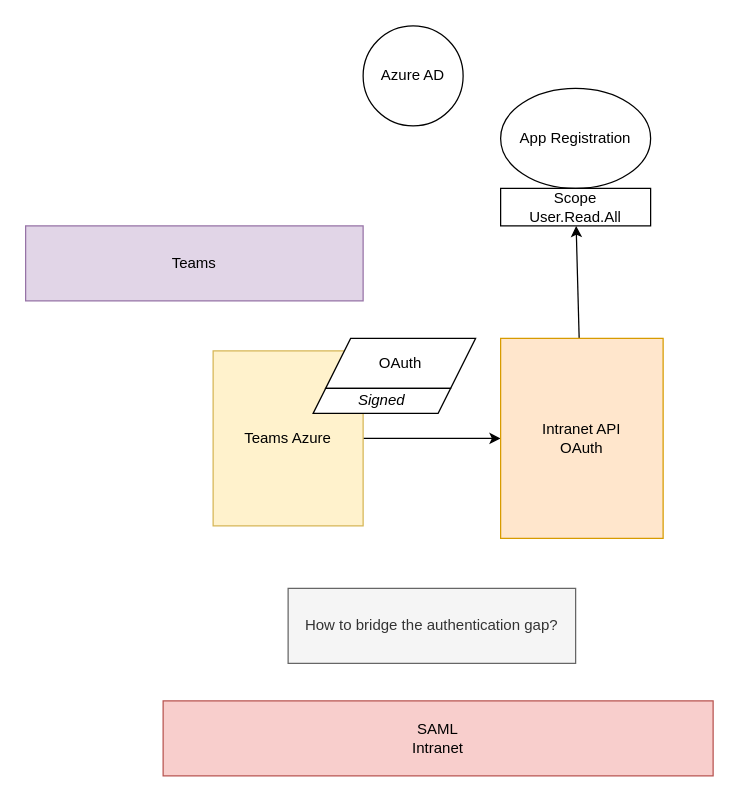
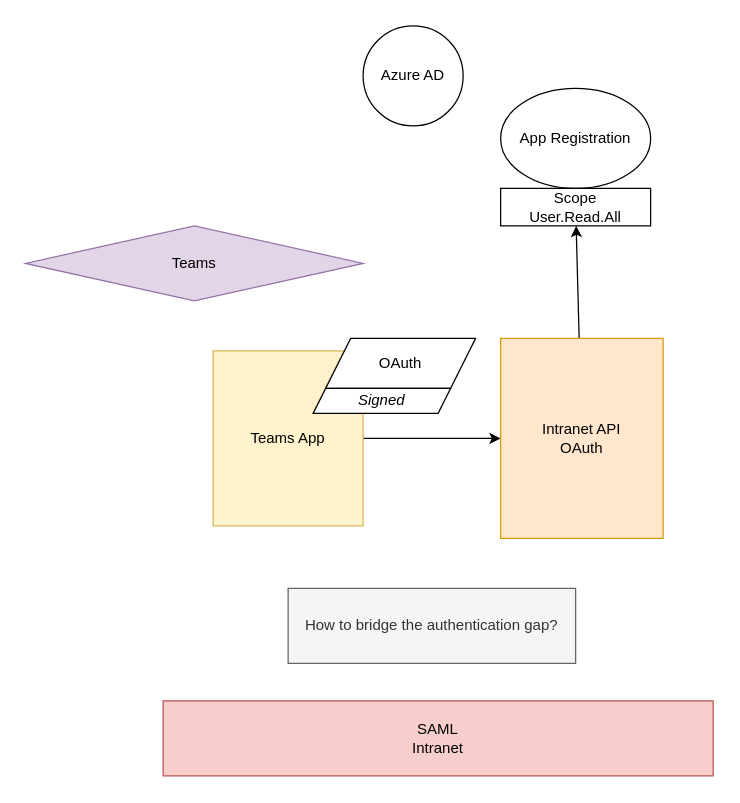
node "Teams": shape rectangle -> diamond
node "Teams Azure": label "Teams Azure" -> "Teams App"
